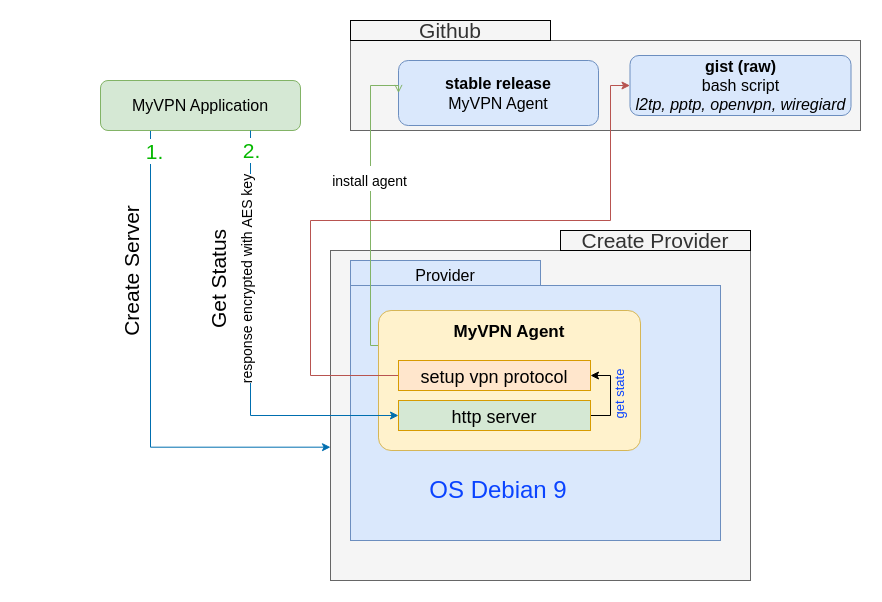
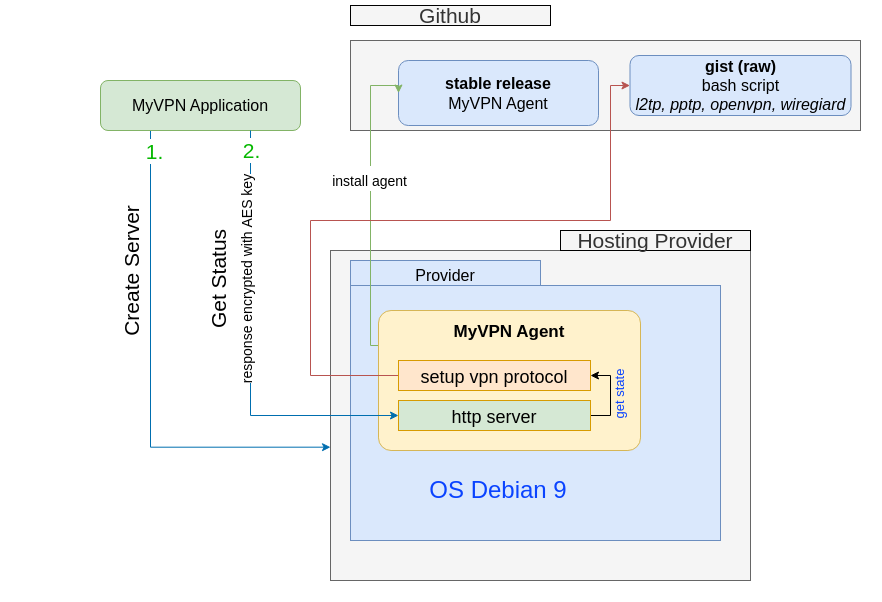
node "Github": moved (451, 31) -> (451, 16)
edge "MyVPN Agent" -> "stable release MyVPN Agent": arrowhead open -> classic
node "Create Provider": label "Create Provider" -> "Hosting Provider"
